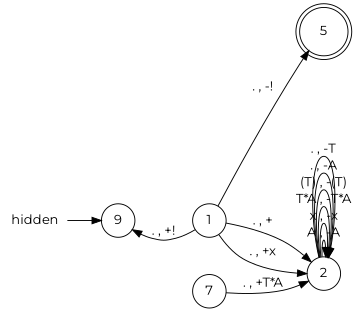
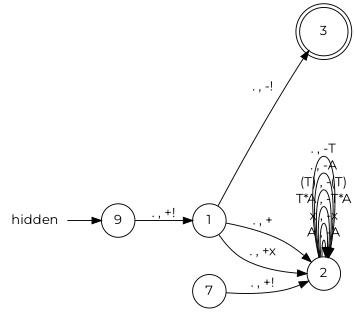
node "5": label "5" -> "3"
edge "1" -> "9": reversed
edge "7" -> "2": label ". , +T*A" -> ". , +!"
